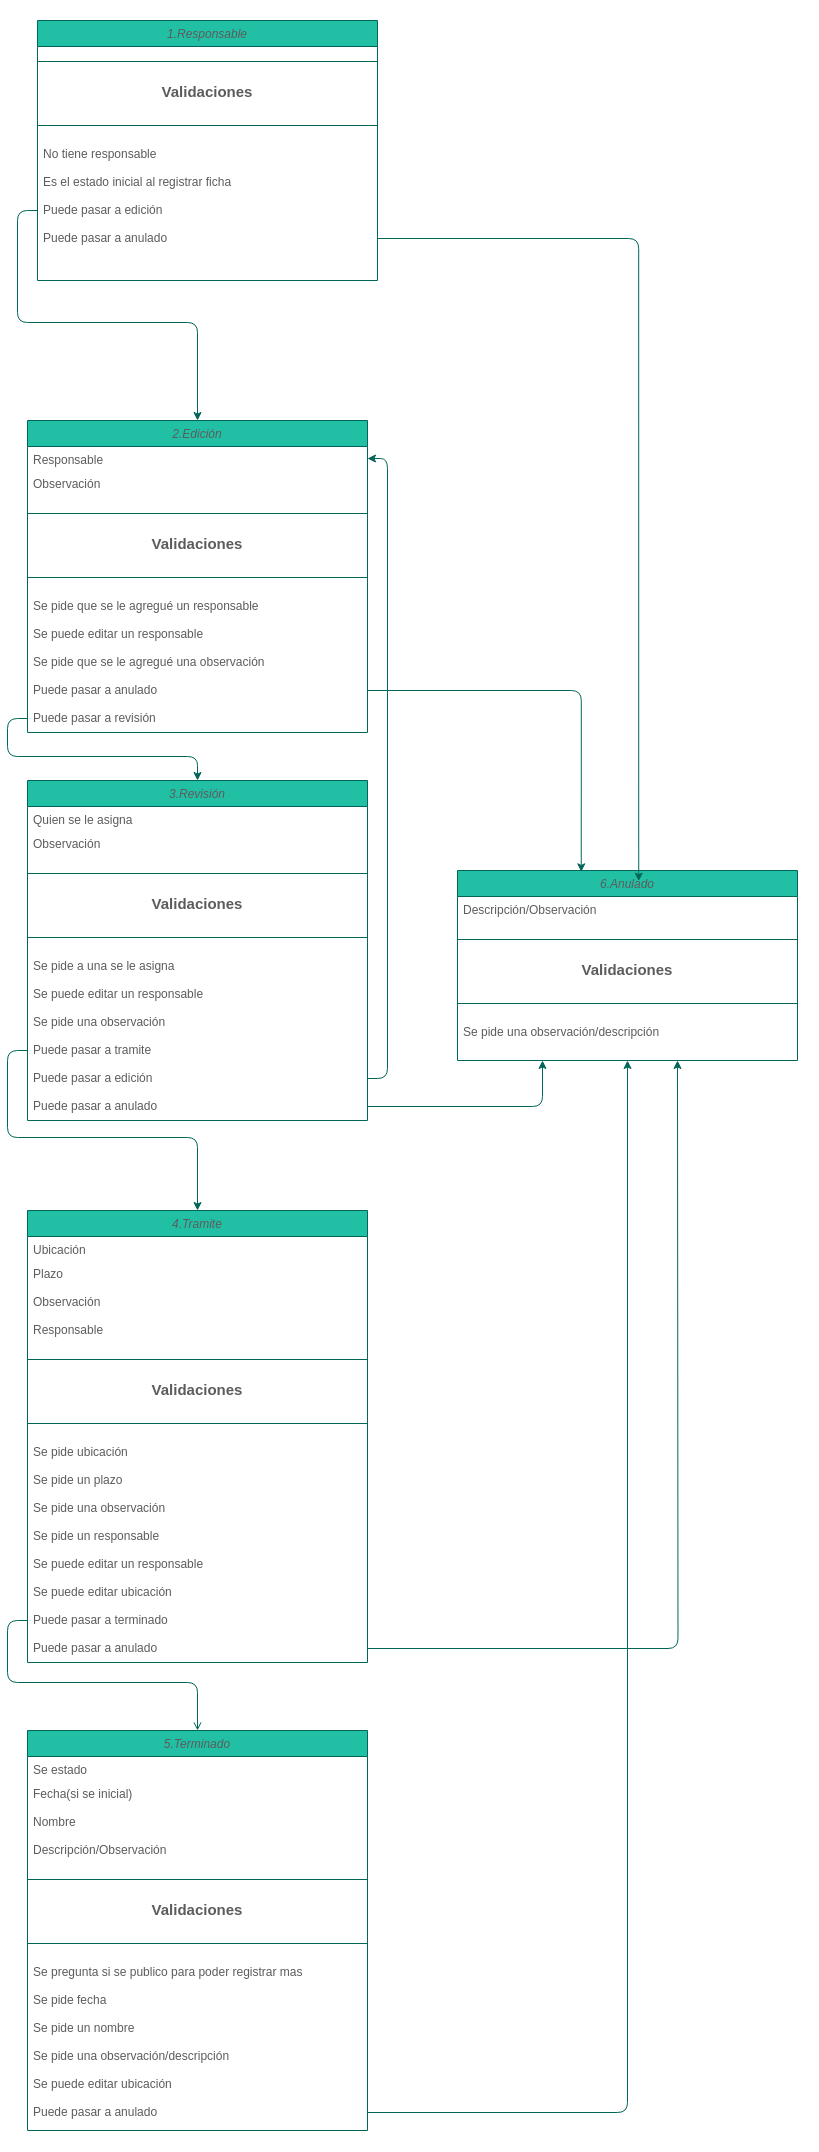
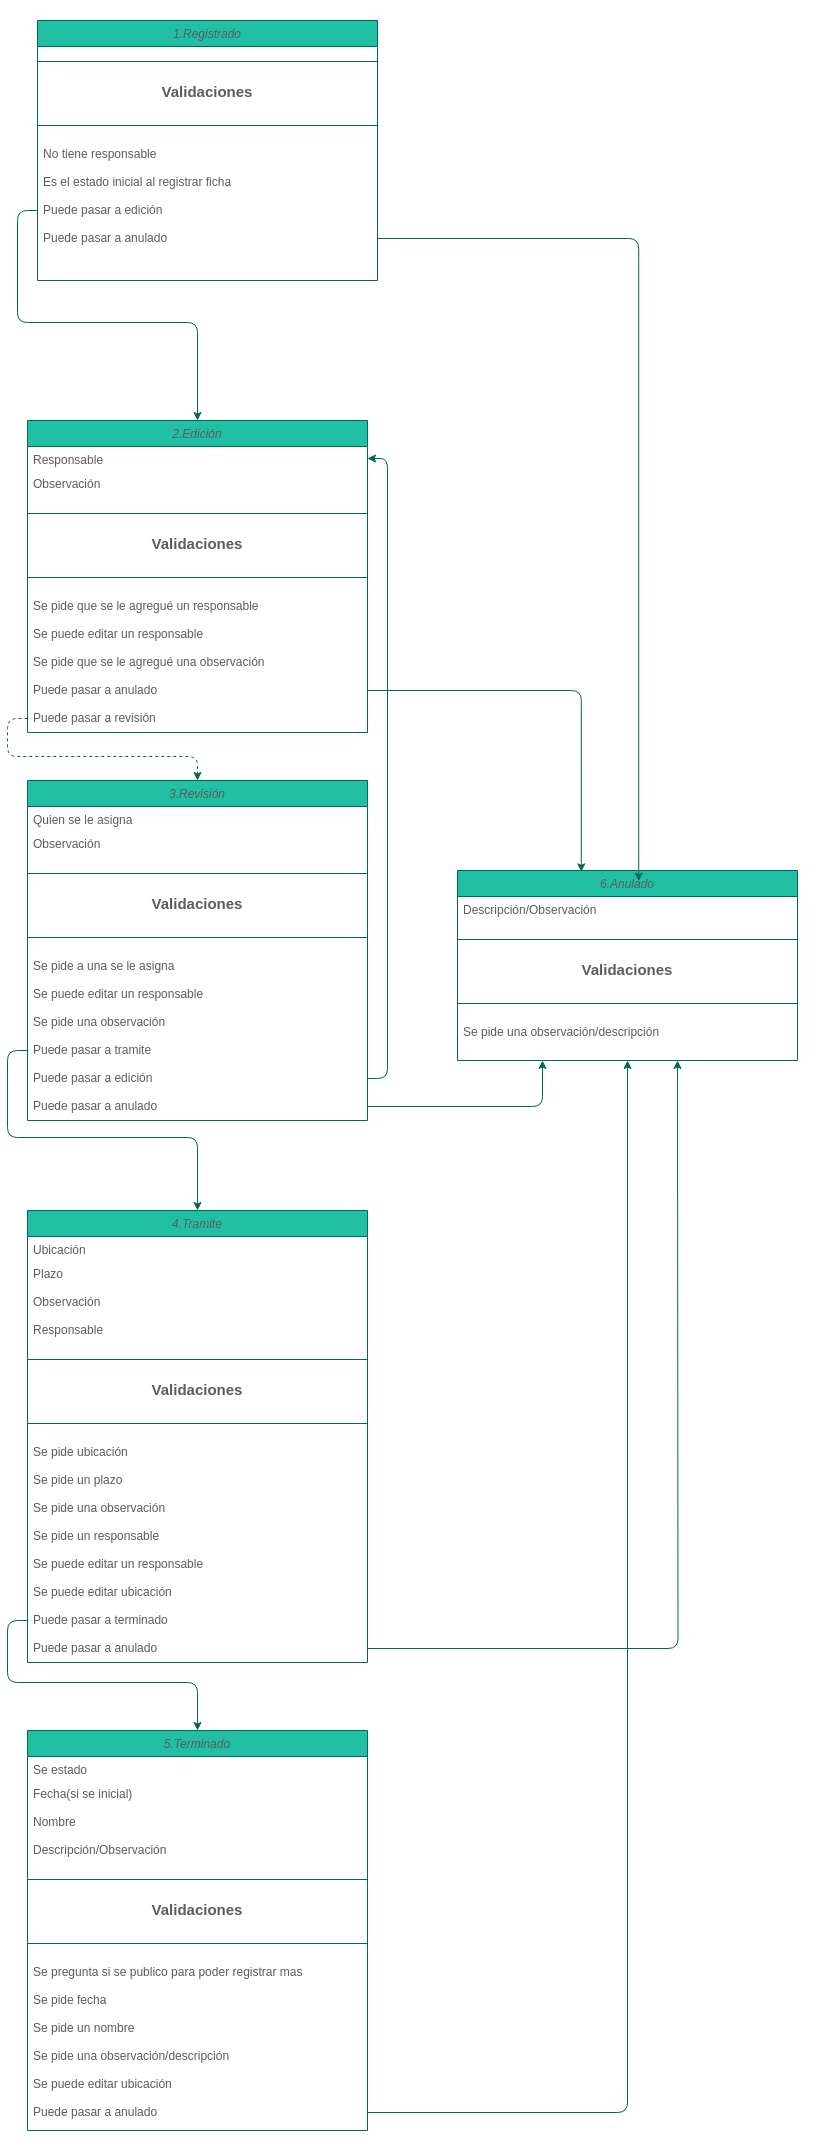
node "1.Responsable": label "1.Responsable" -> "1.Registrado"
edge "Puede pasar a revisión" -> "3.Revisión": style solid -> dashed
edge "Puede pasar a terminado" -> "5.Terminado": arrowhead open -> classic
